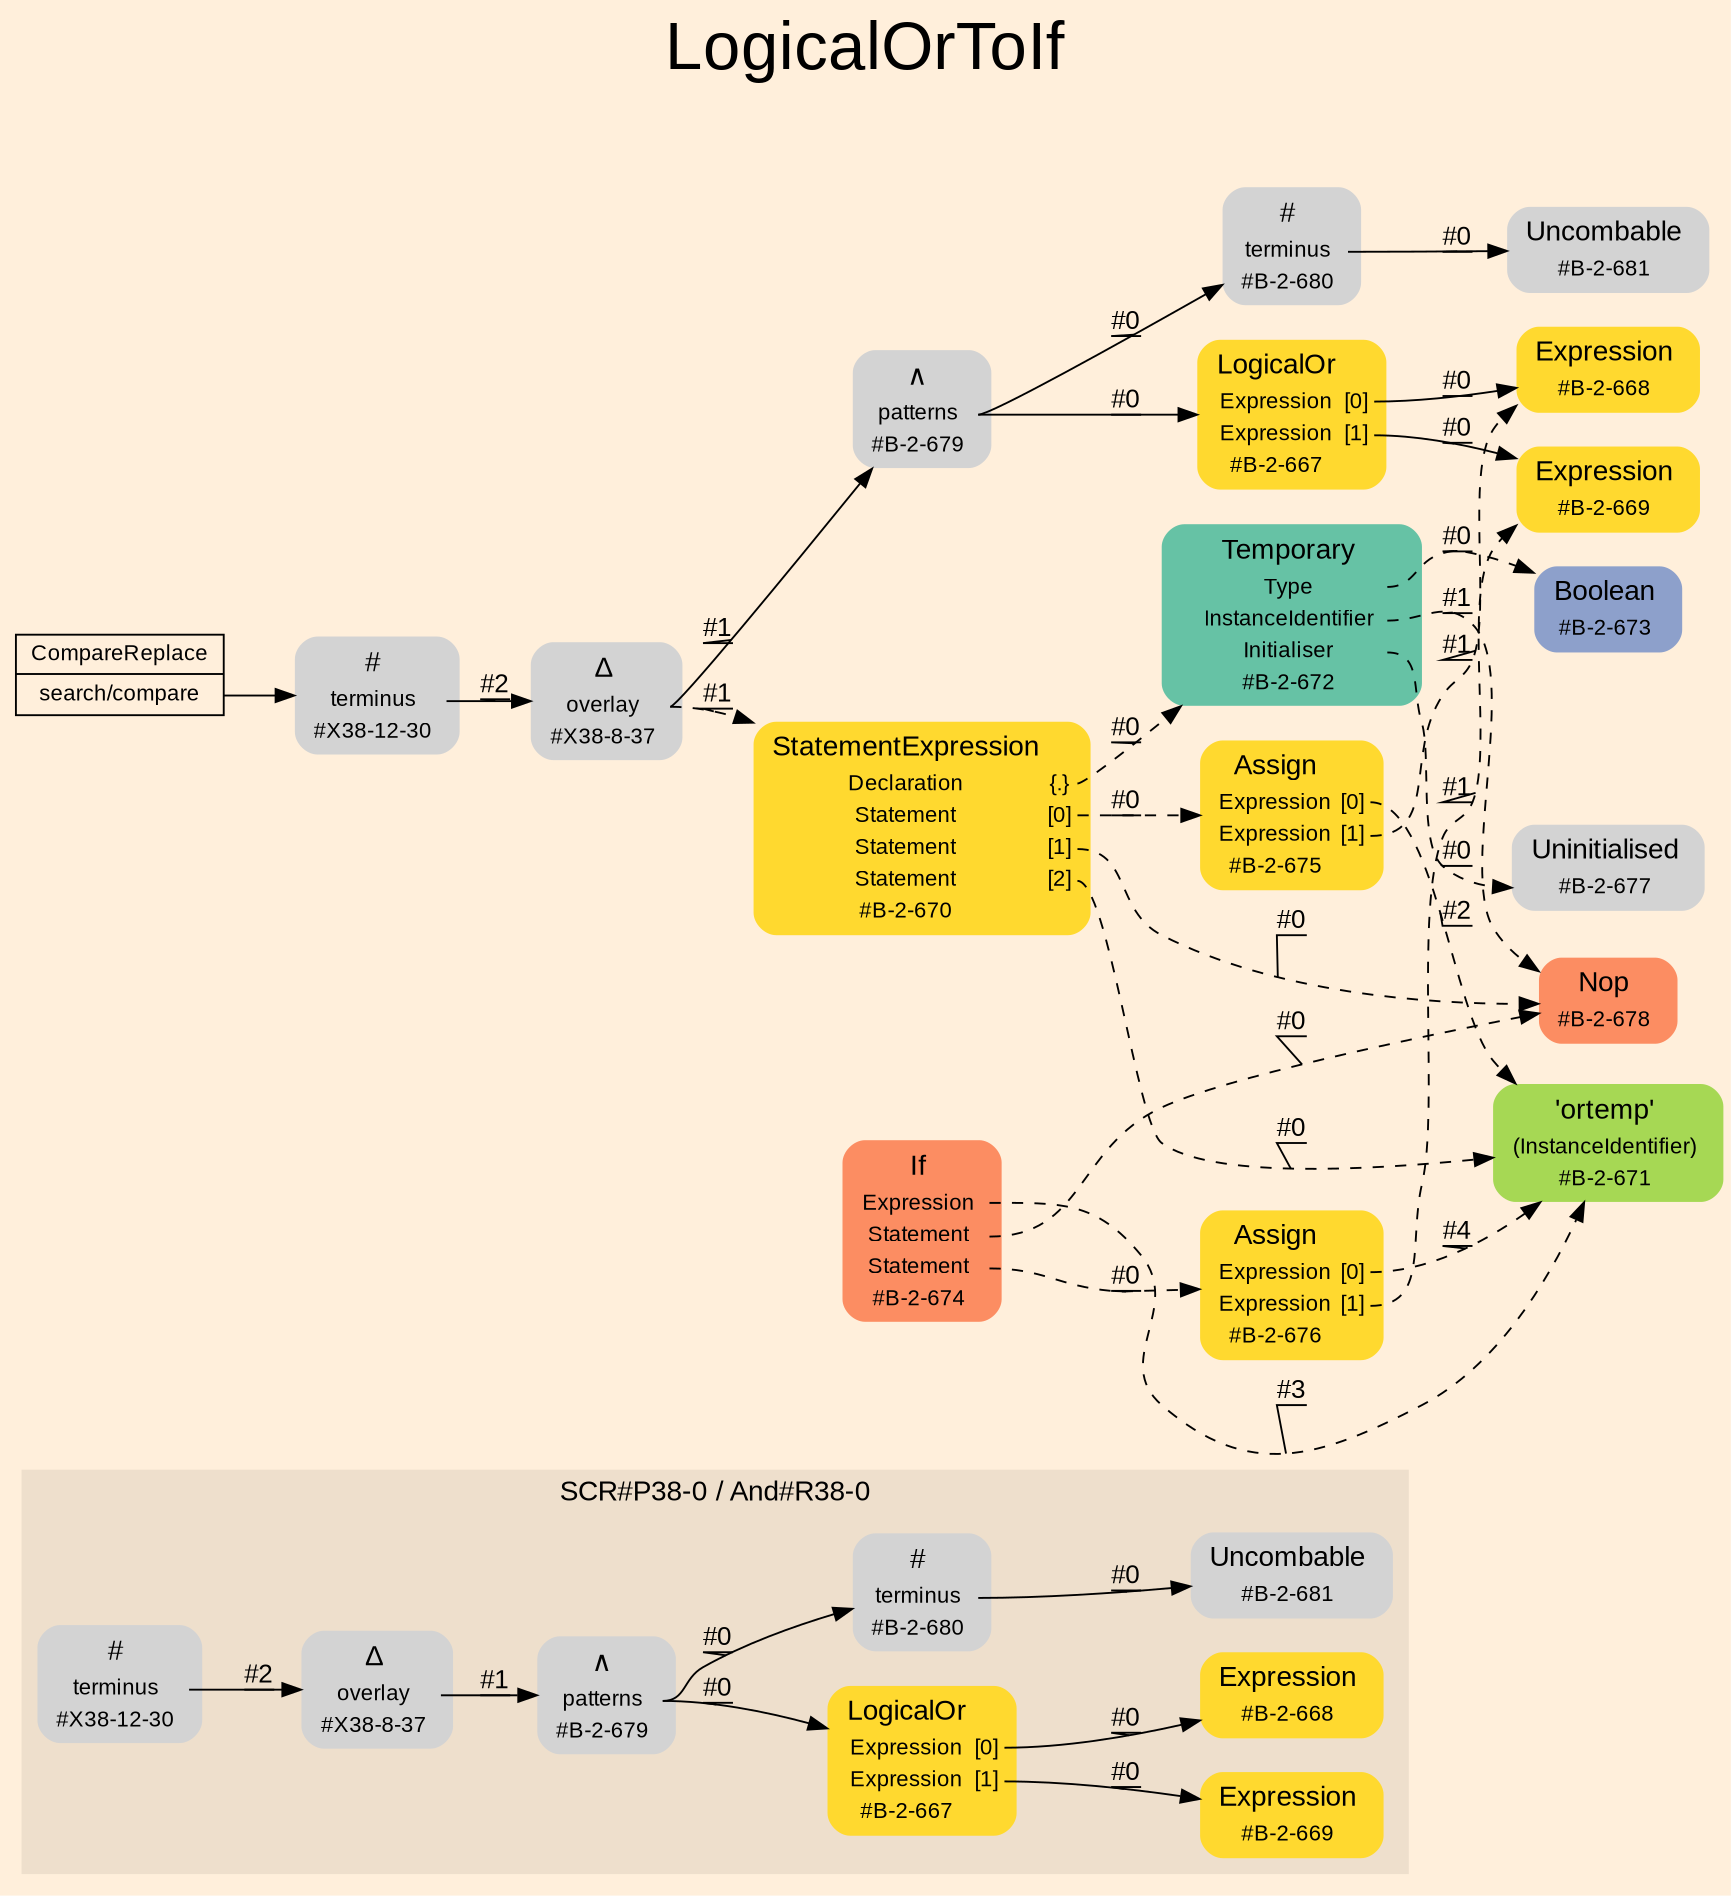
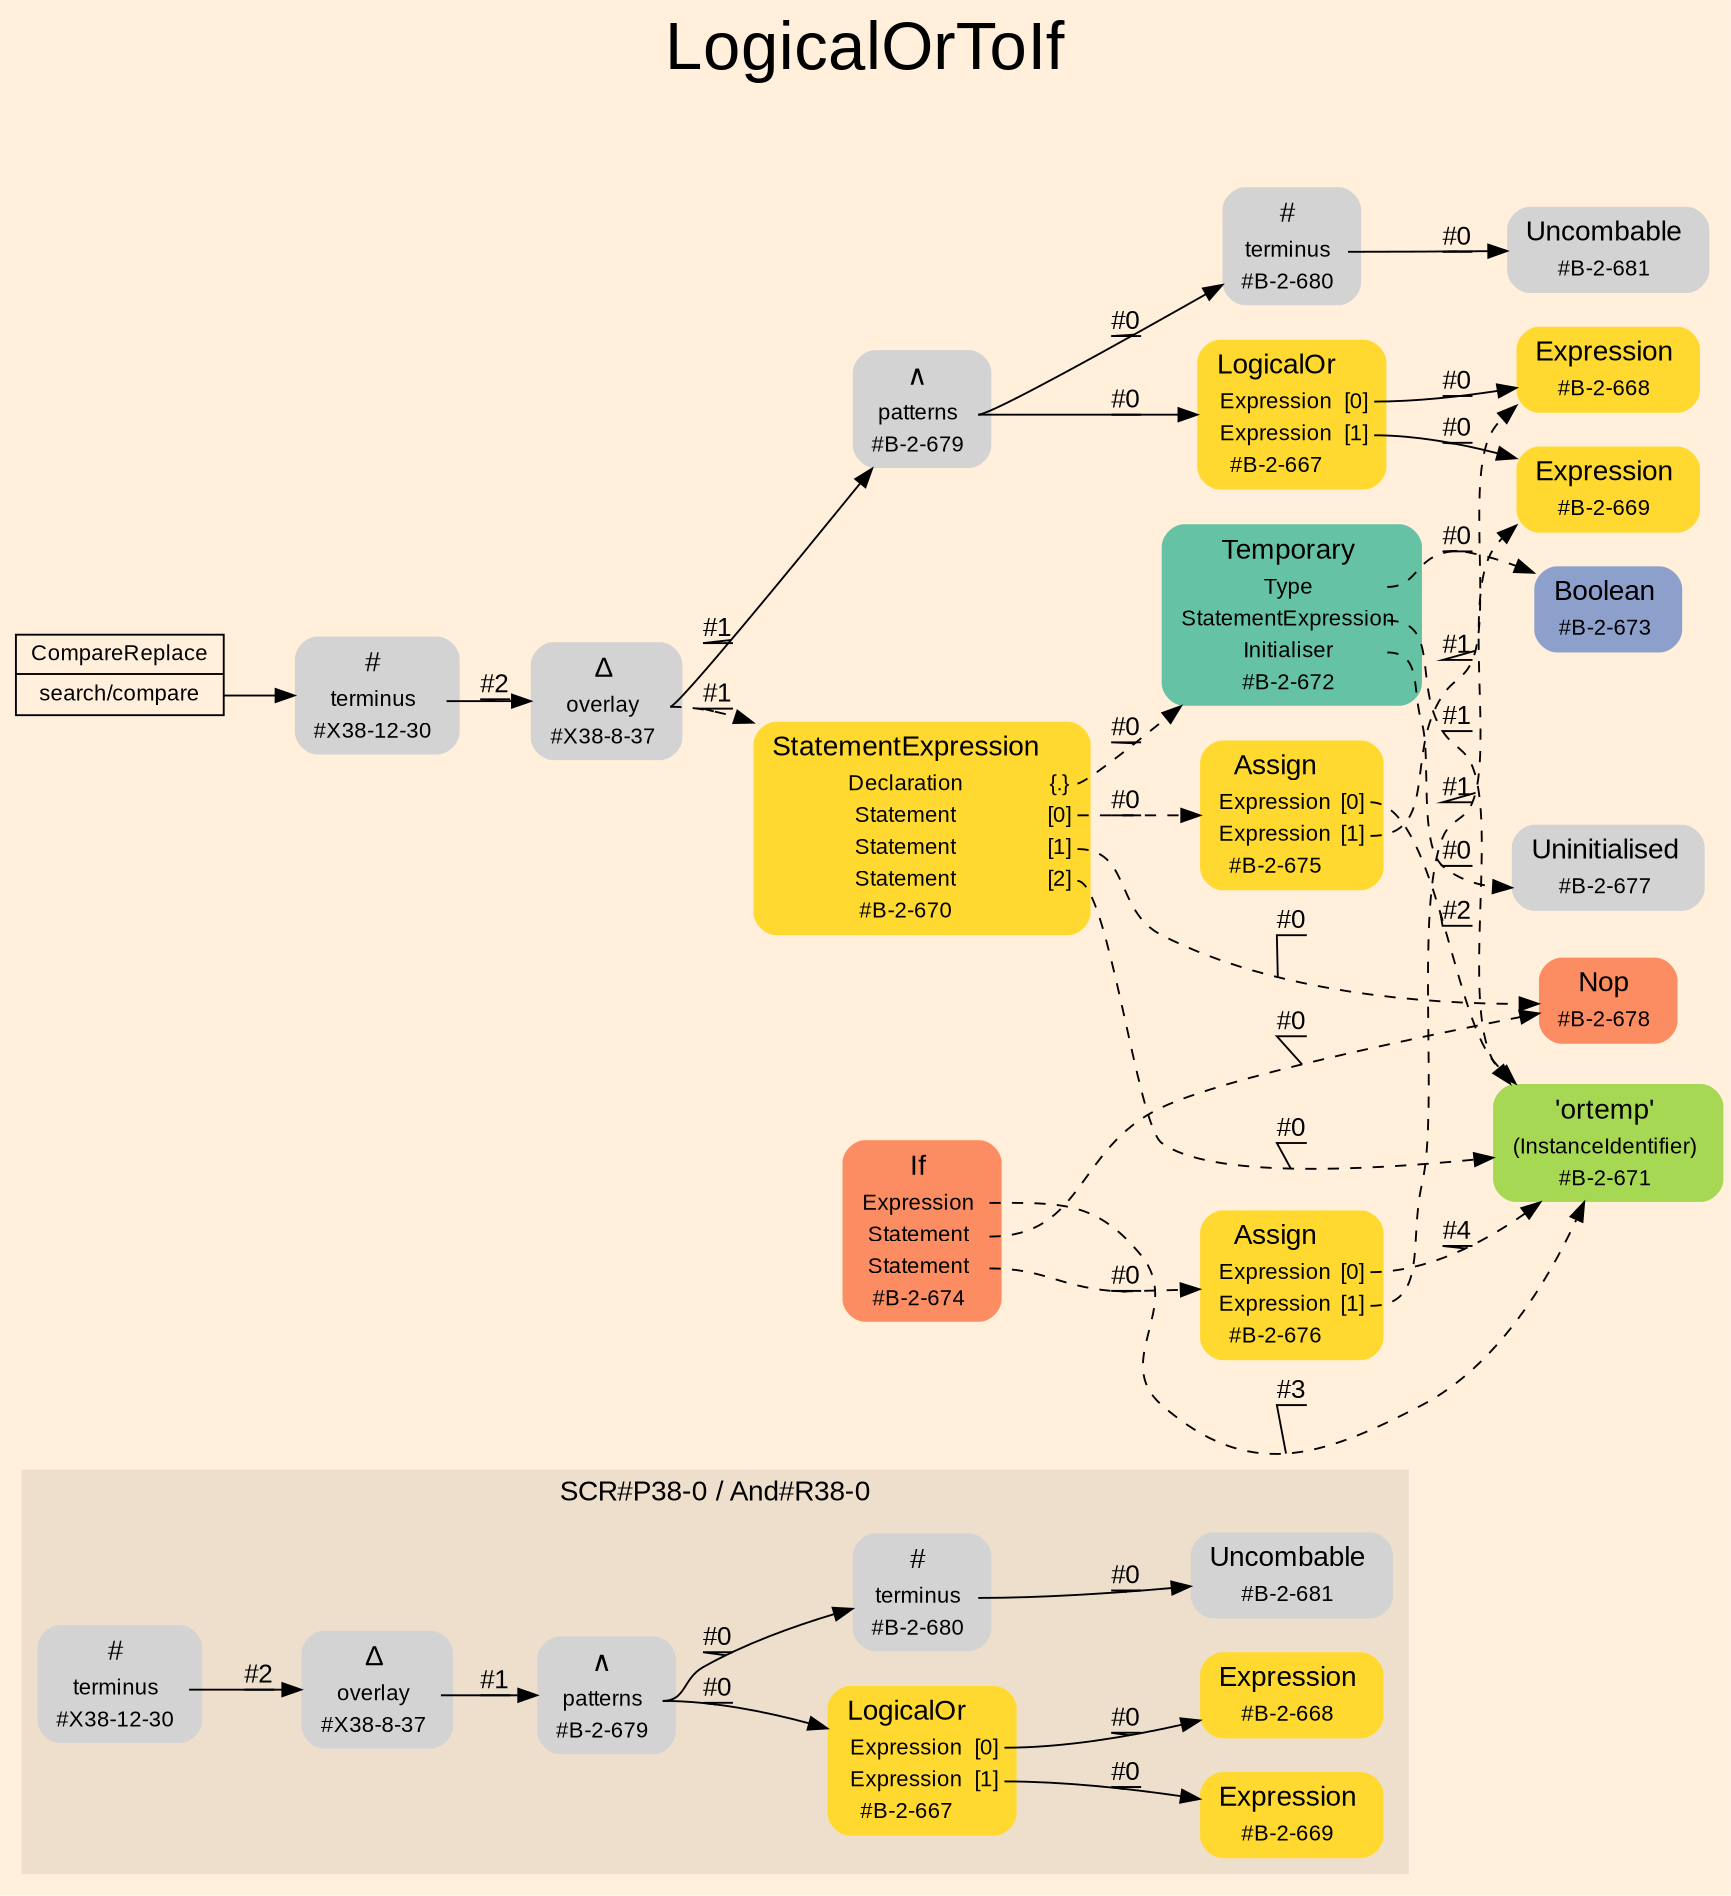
node "Temporary": text "InstanceIdentifier" -> "StatementExpression"
edge "Temporary" -> "Nop": now "Temporary" -> "'ortemp'"
